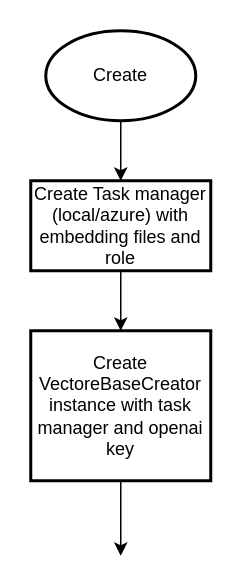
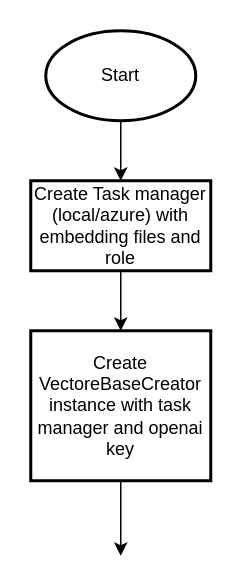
node "Create": label "Create" -> "Start"
